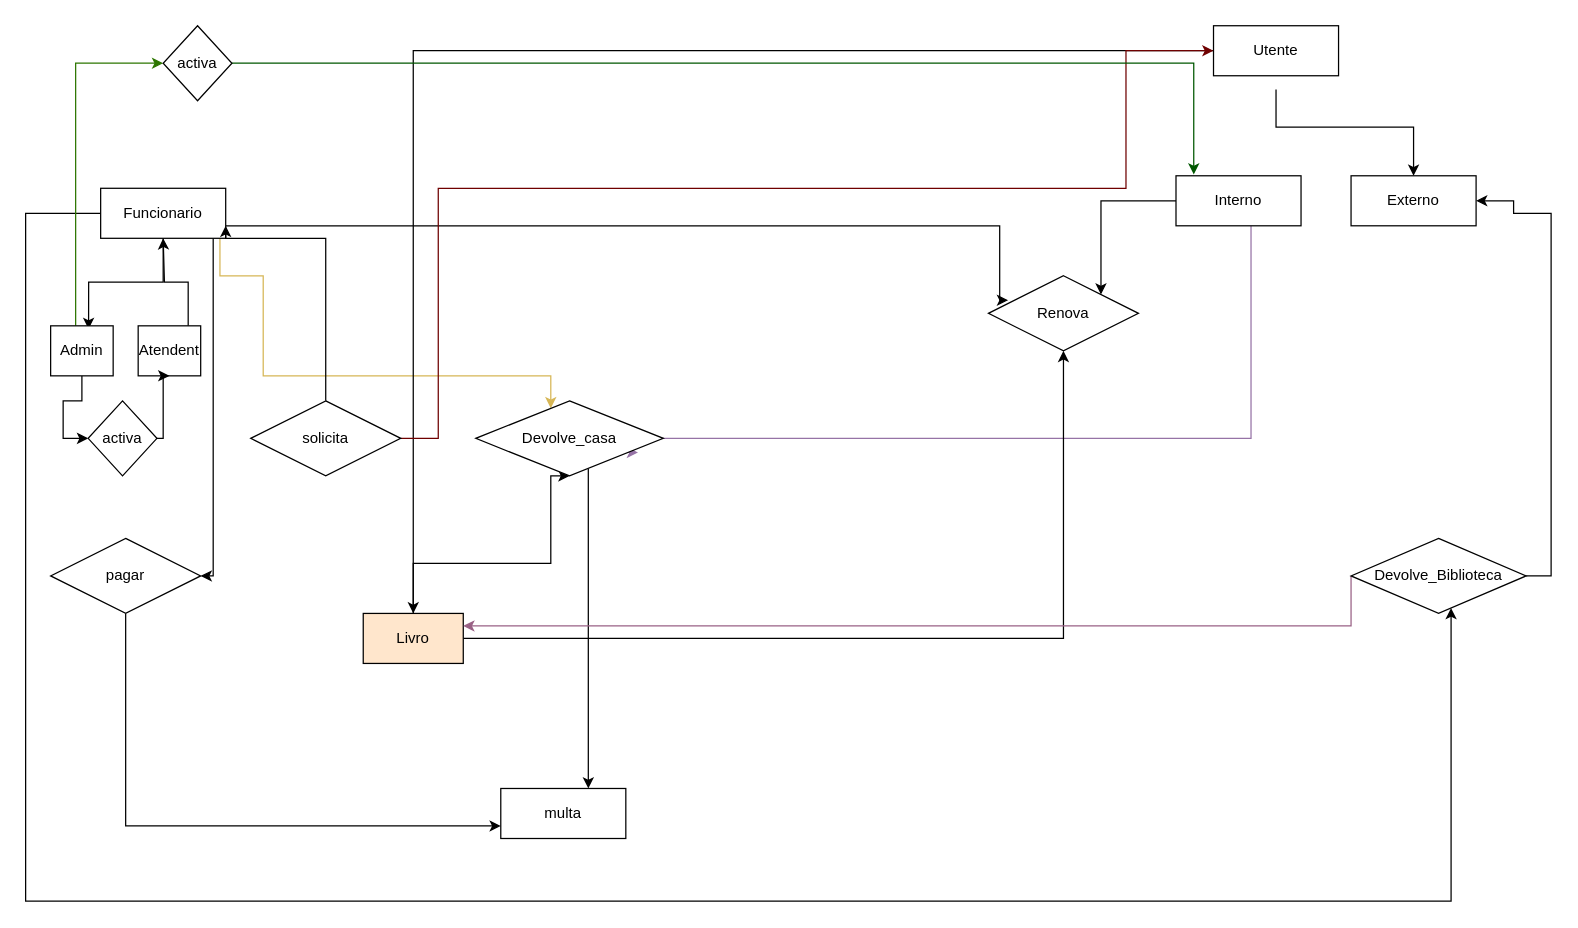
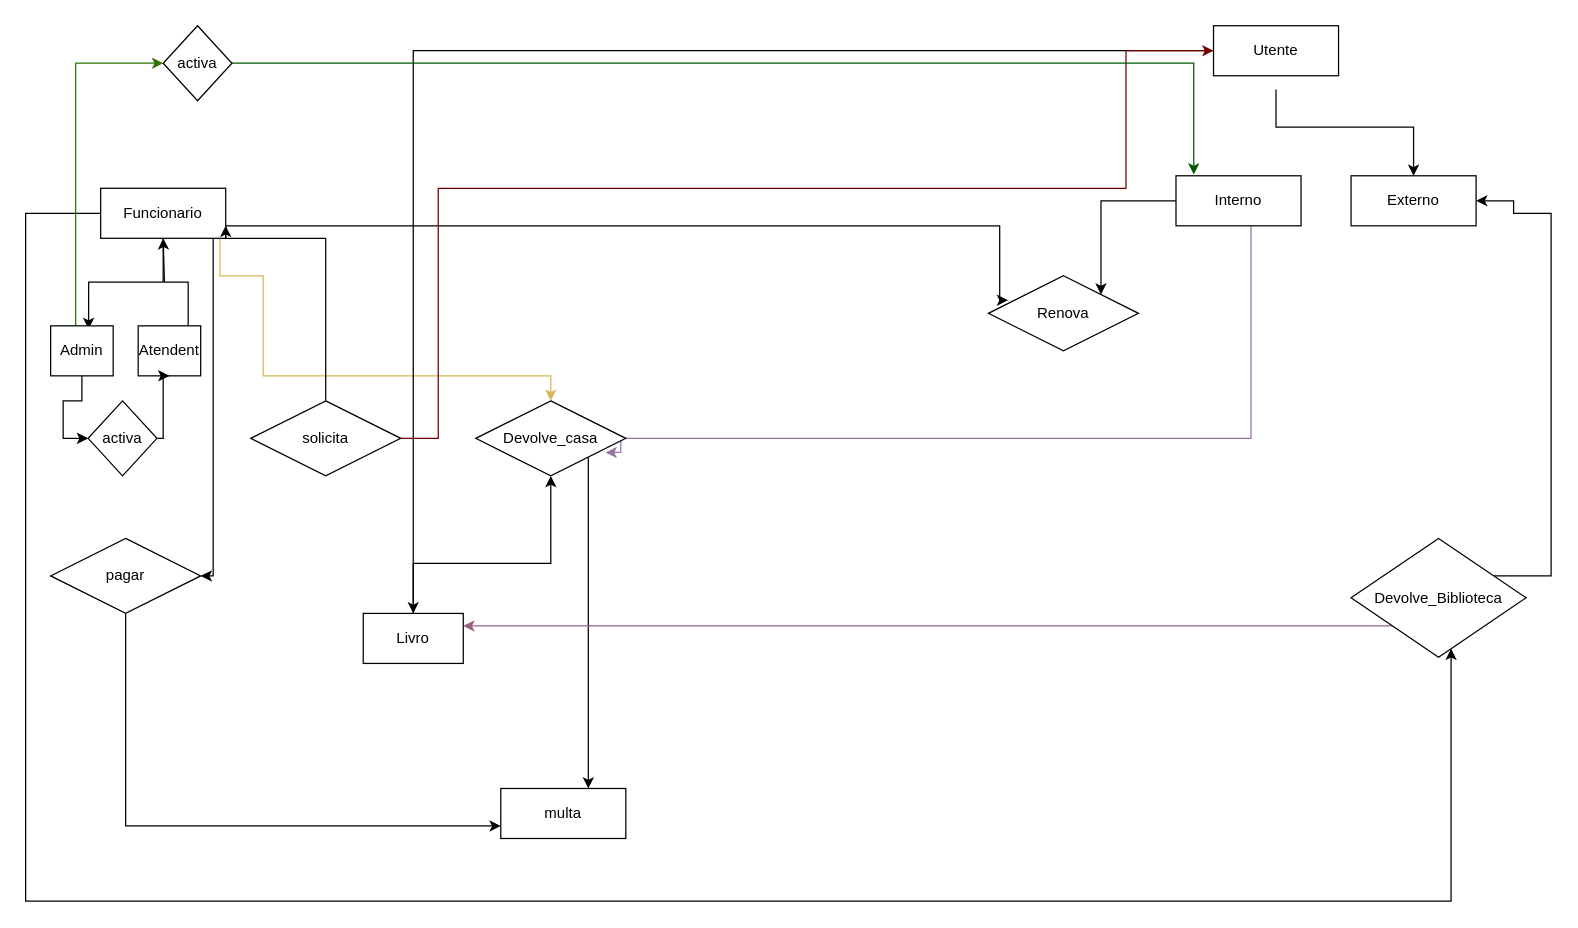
node "Devolve_casa": size 188x75 -> 150x75
node "Devolve_Biblioteca": size 175x75 -> 175x119
node "Livro": fillcolor #ffe6cc -> #ffffff
edge "Livro" -> "Renova": removed
